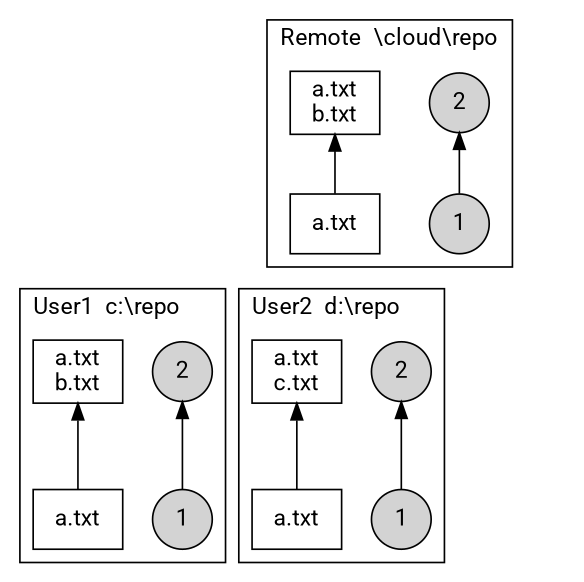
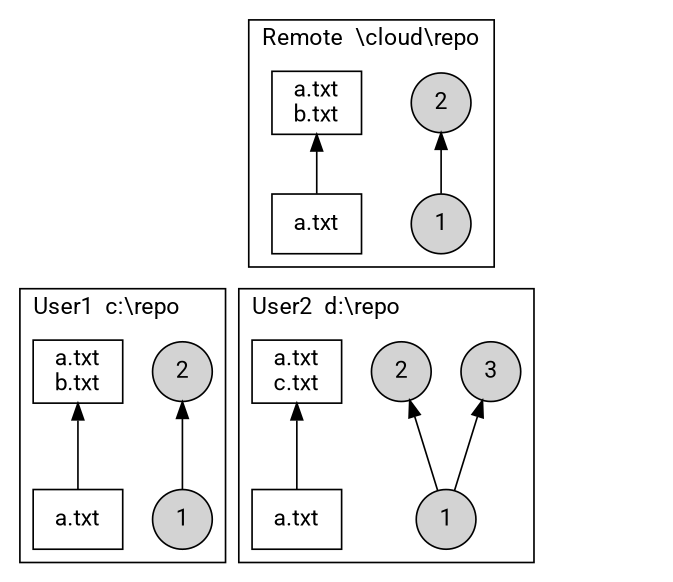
node "3": added
